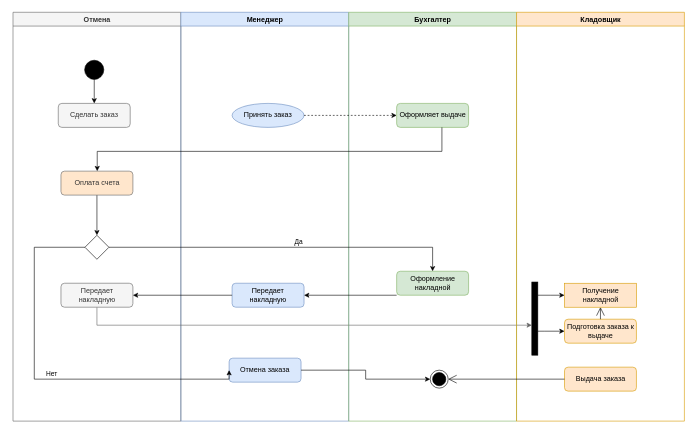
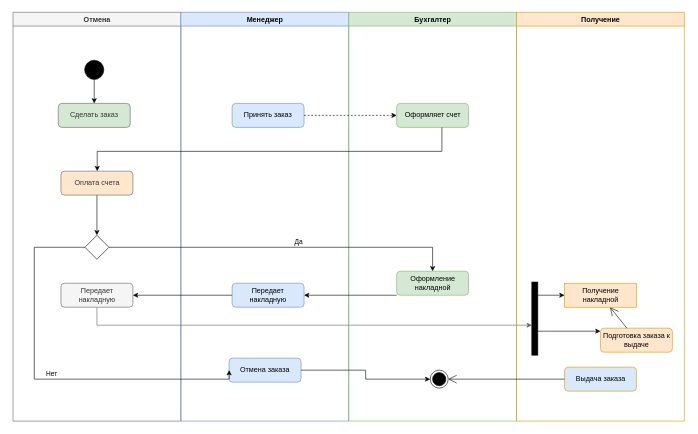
node "Кладовщик": label "Кладовщик" -> "Получение"
node "Сделать заказ": fillcolor #f5f5f5 -> #d5e8d4
node "Принять заказ": shape ellipse -> rounded rectangle
node "Оформляет выдаче": label "Оформляет выдаче" -> "Оформляет счет"
node "Подготовка заказа к выдаче": moved (601, 332) -> (637, 341)
node "Выдача заказа": fillcolor #ffe6cc -> #dae8fc
